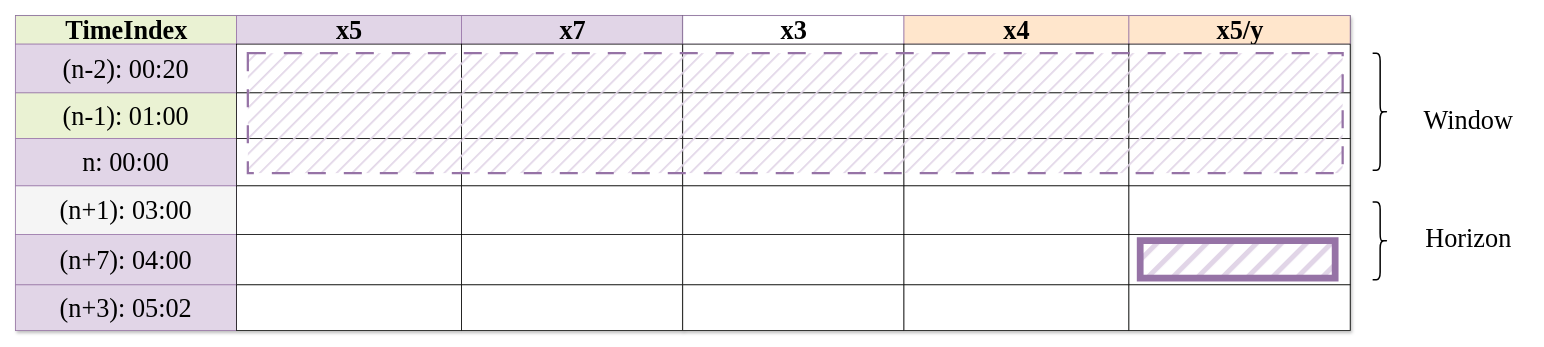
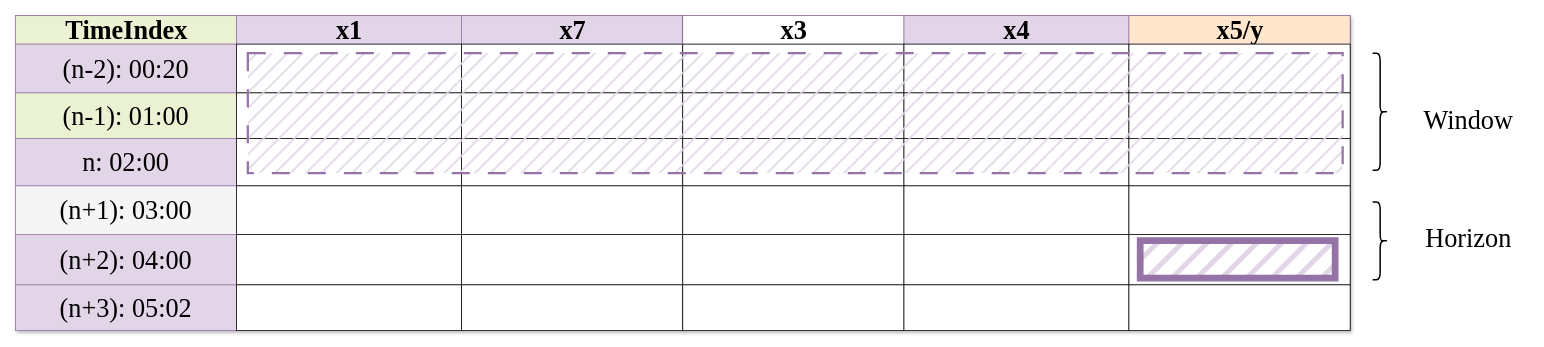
node "x5": label "x5" -> "x1"
node "x4": fillcolor #ffe6cc -> #e1d5e7
node "n: 00:00": label "n: 00:00" -> "n: 02:00"
node "(n+7): 04:00": label "(n+7): 04:00" -> "(n+2): 04:00"
